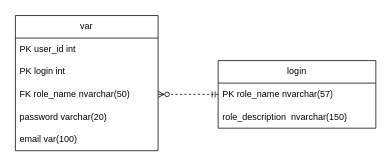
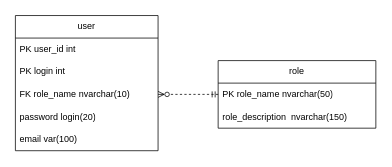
node "var": label "var" -> "user"
node "login": label "login" -> "role"
node "FK role_name nvarchar(50)": label "FK role_name nvarchar(50)" -> "FK role_name nvarchar(10)"
node "PK role_name nvarchar(57)": label "PK role_name nvarchar(57)" -> "PK role_name nvarchar(50)"
node "password varchar(20)": label "password varchar(20)" -> "password login(20)"
